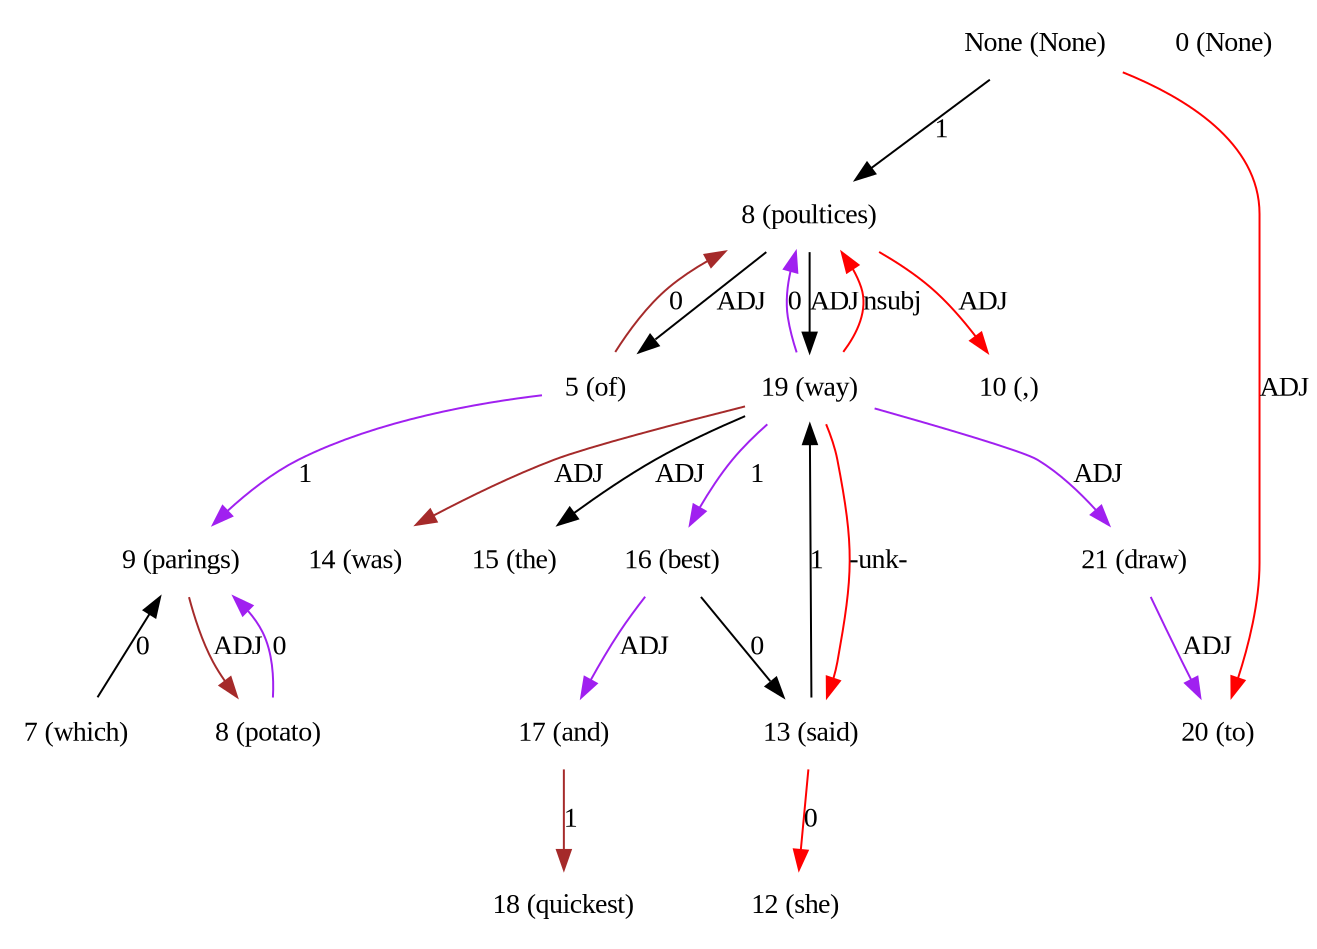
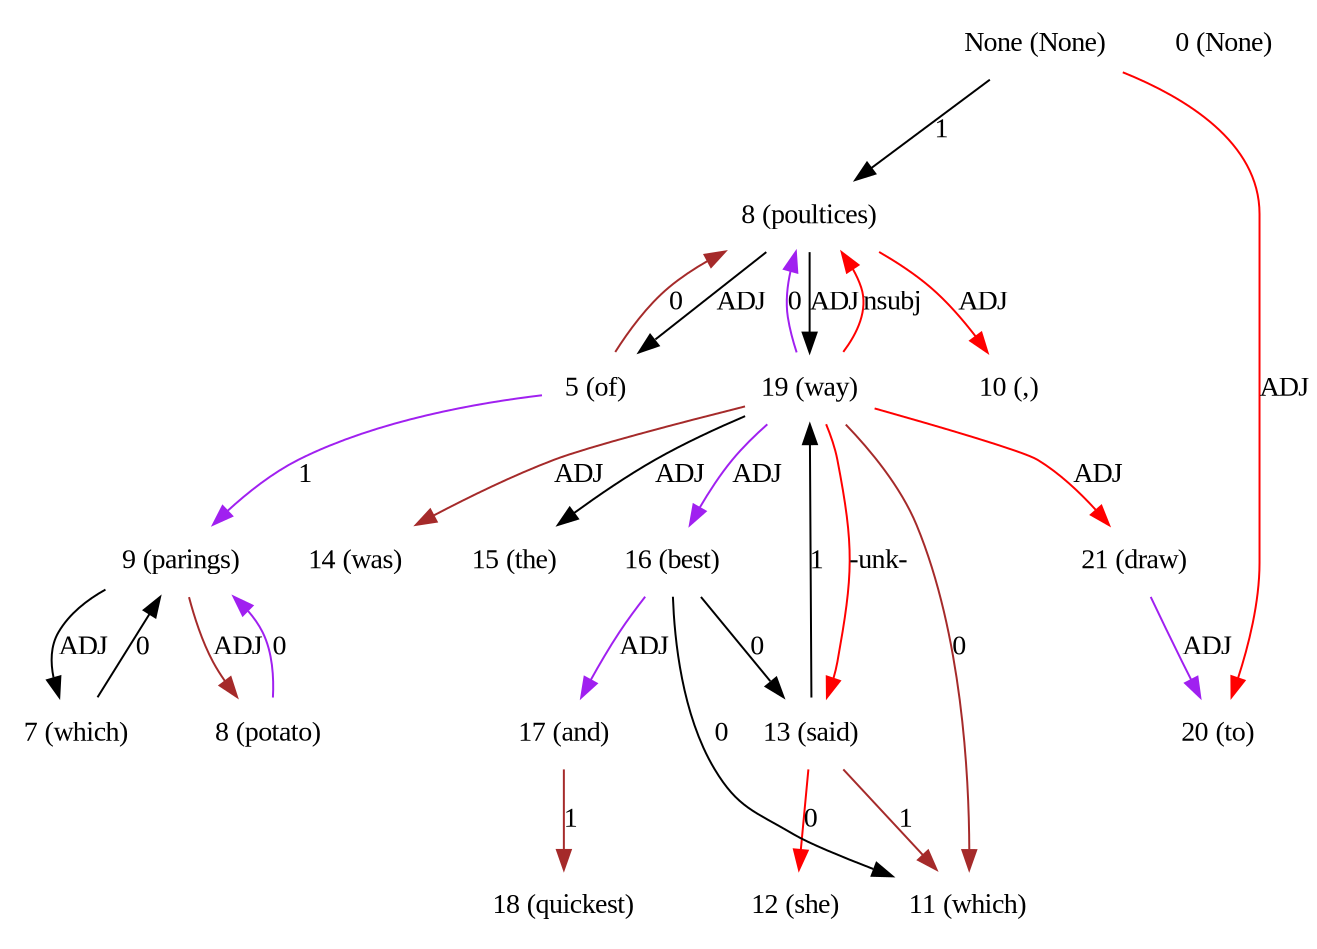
edge "19 (way)" -> "21 (draw)": color purple -> red
edge "19 (way)" -> "16 (best)": label "1" -> "ADJ"
edge "9 (parings)" -> "7 (which)": added, label "ADJ"
node "11 (which)": added
